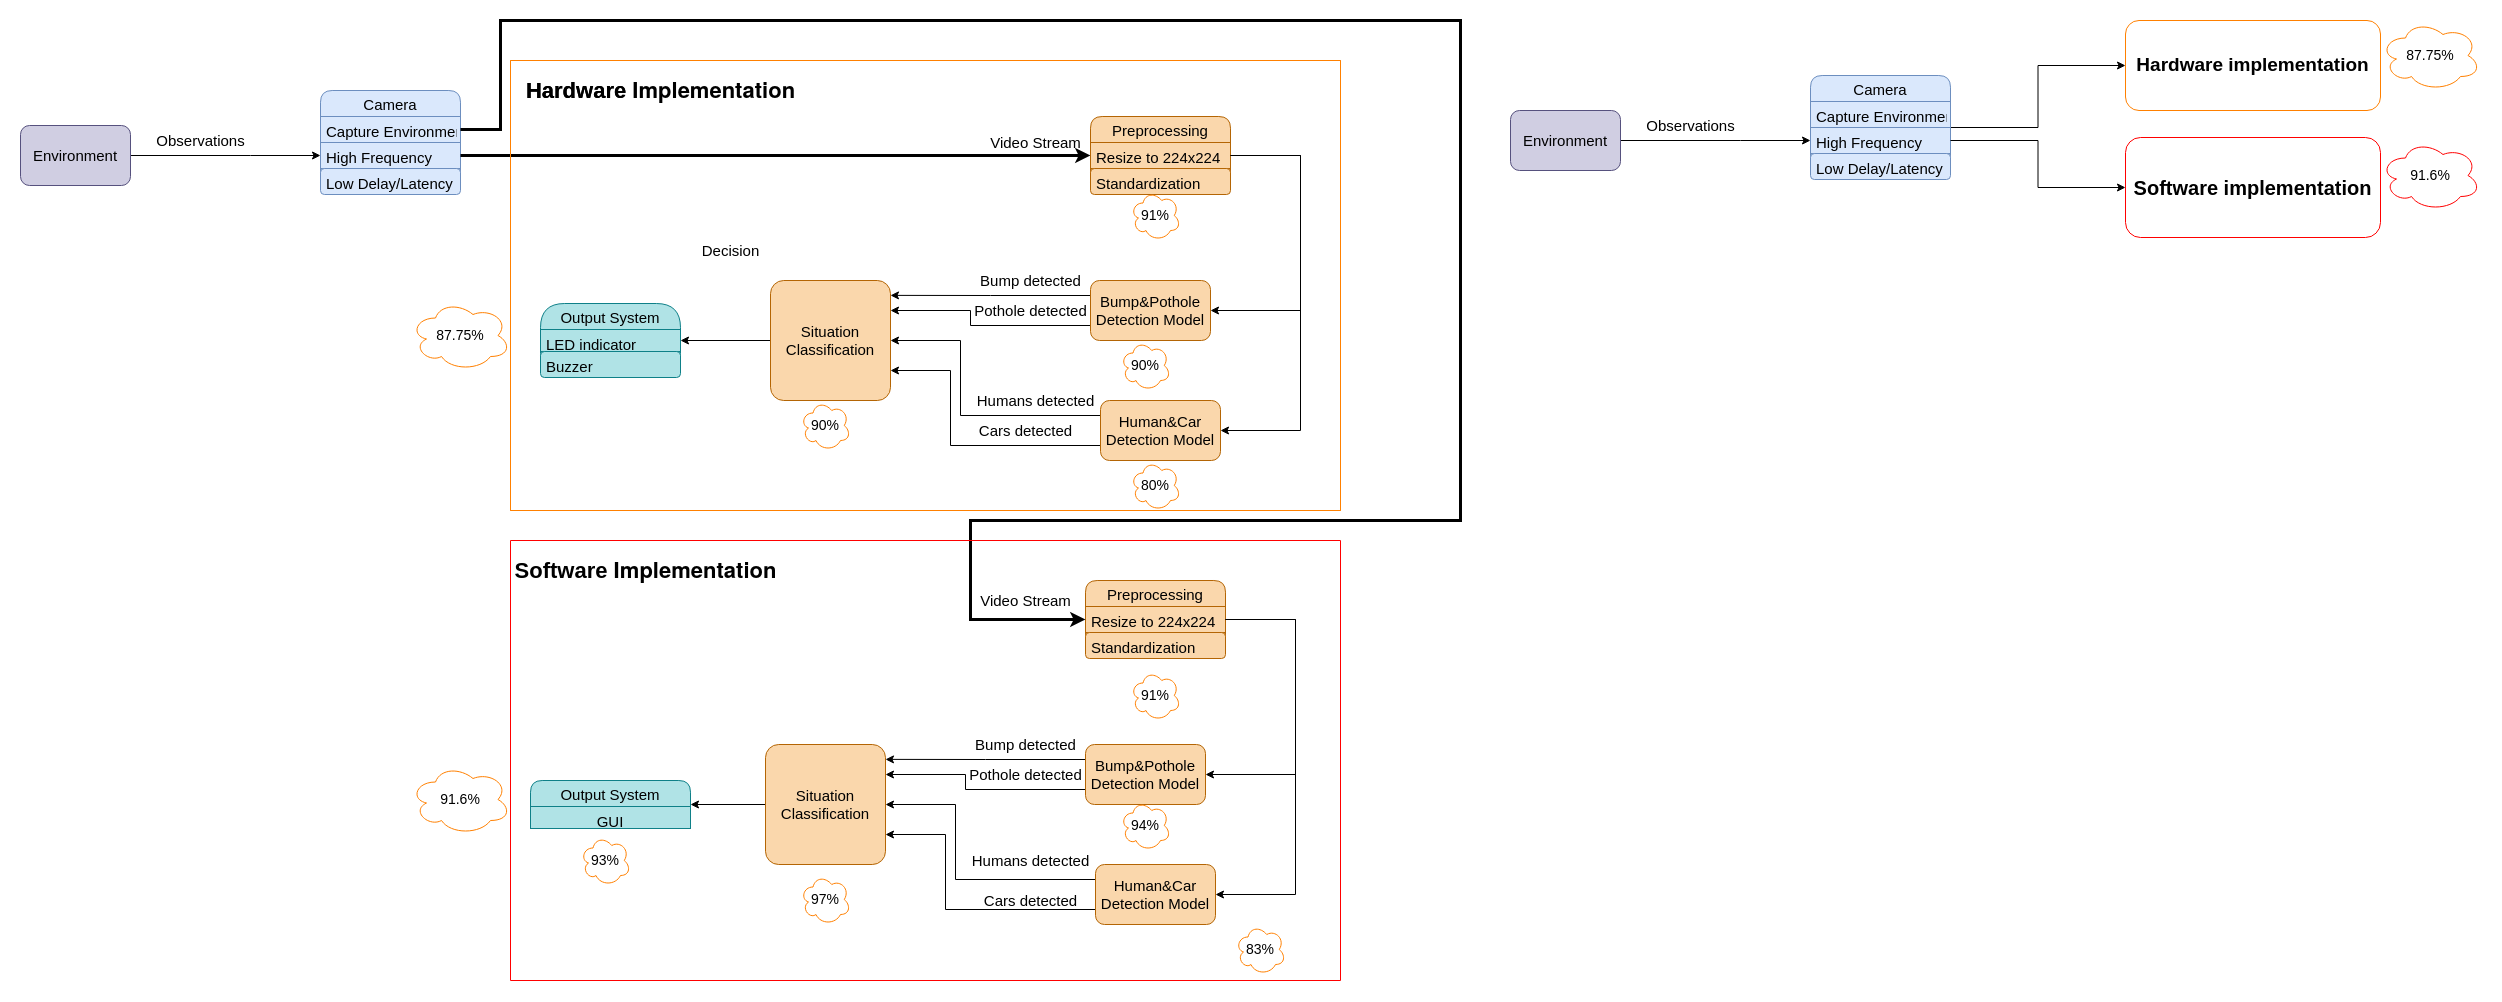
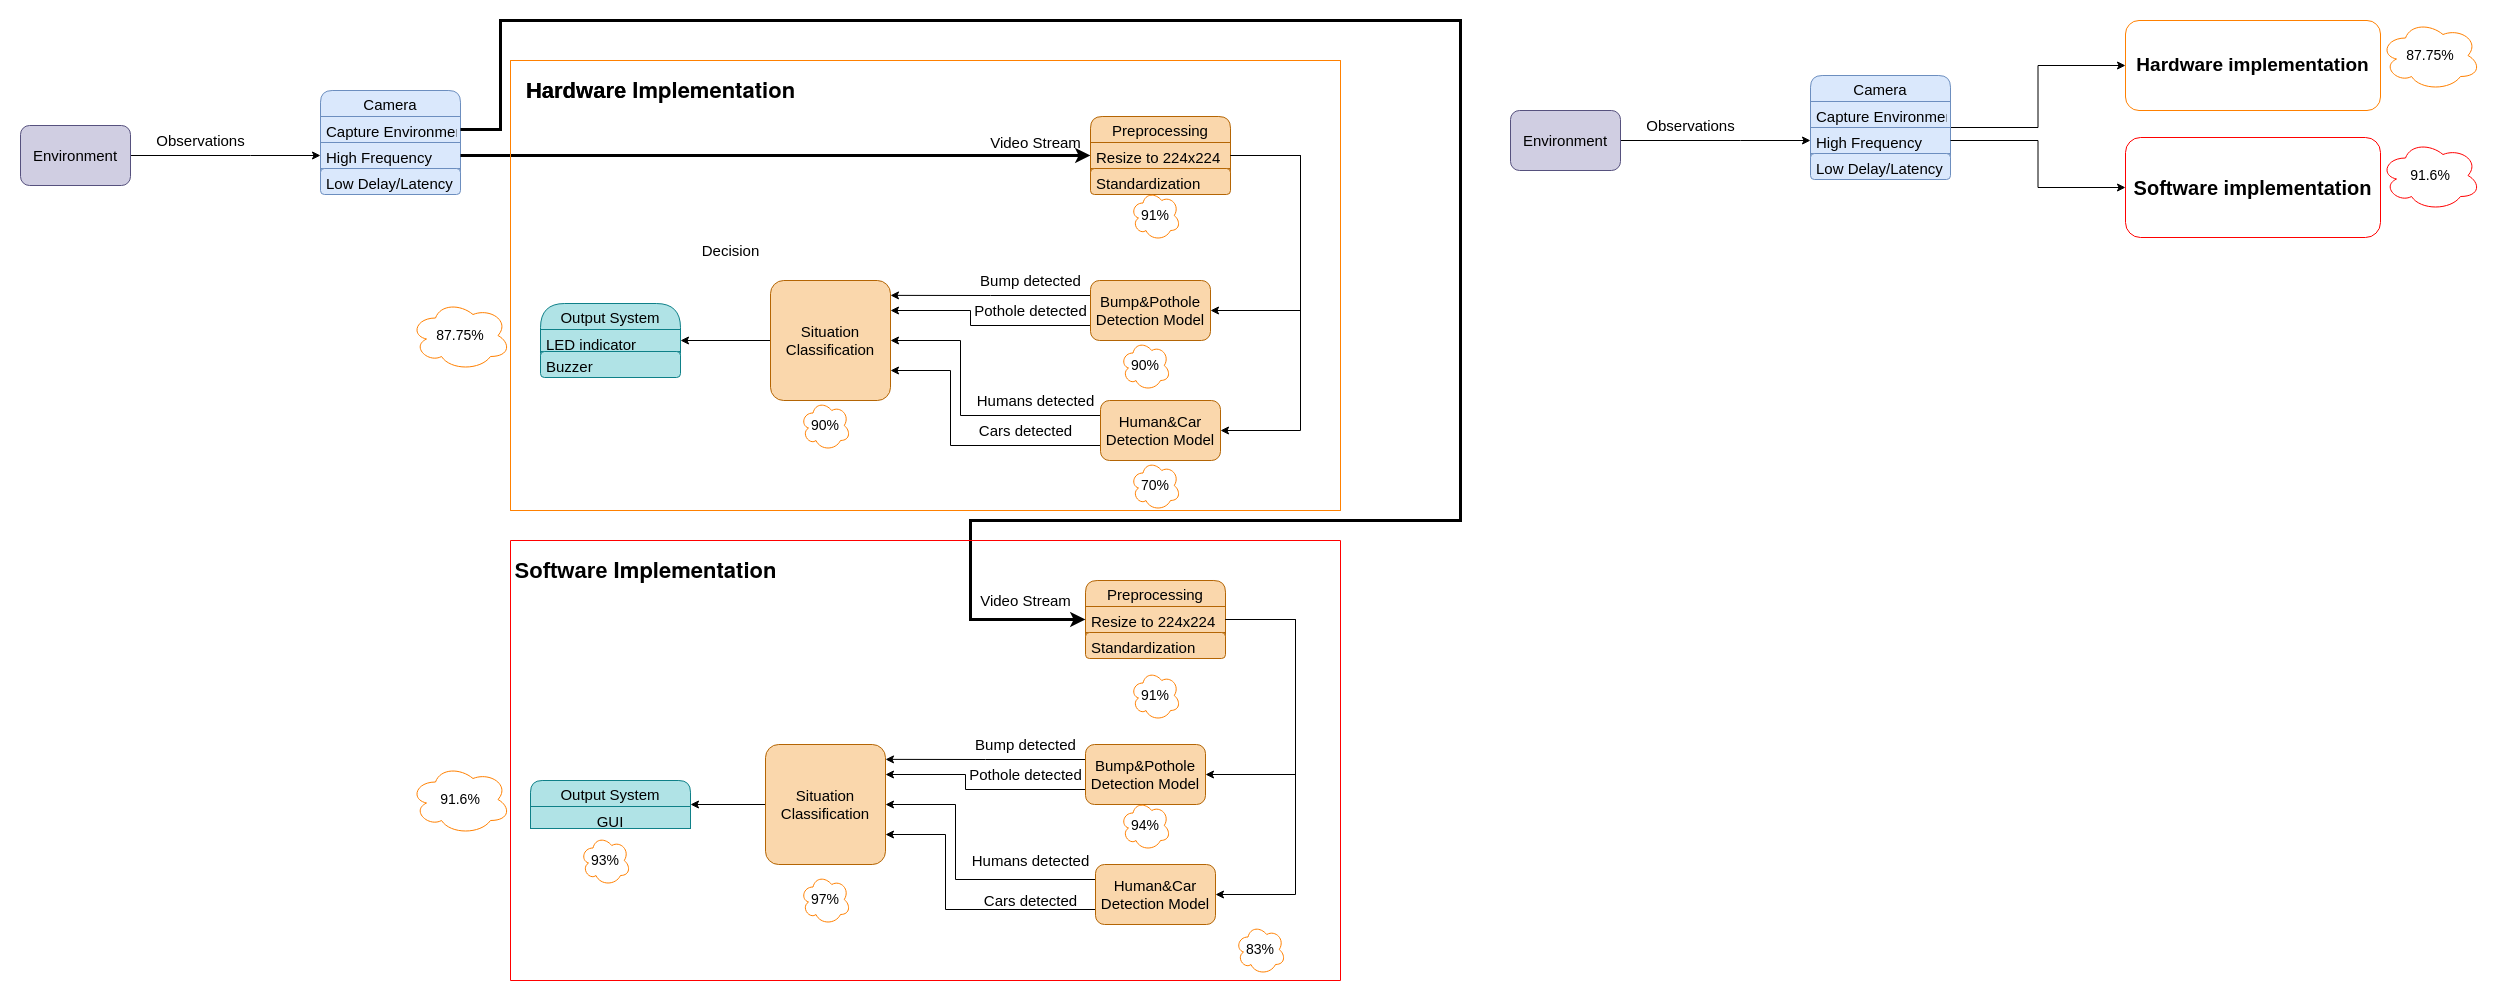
node "80%": label "80%" -> "70%"
